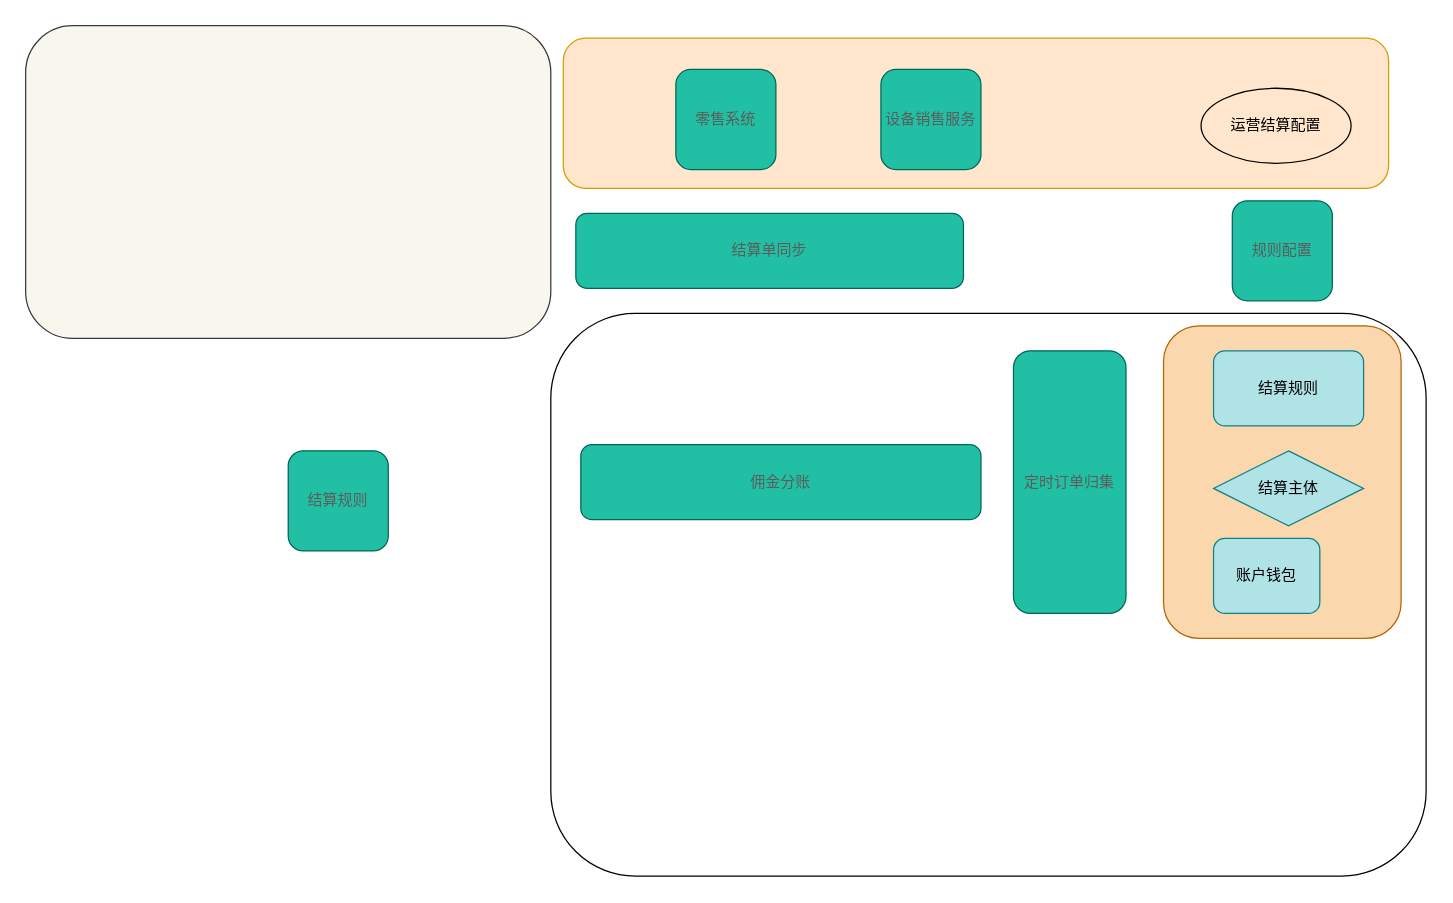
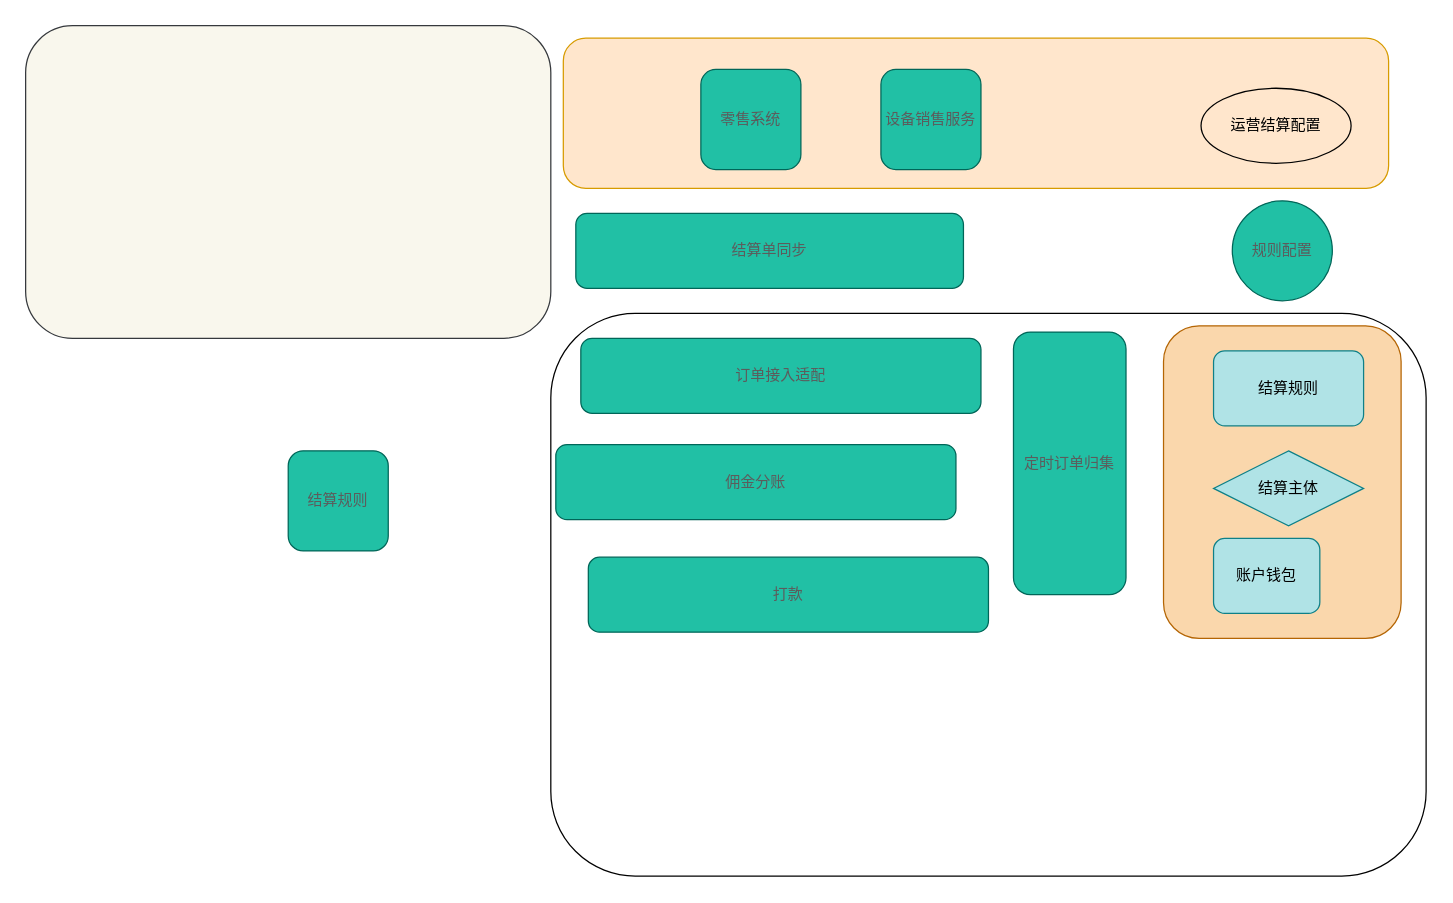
node "零售系统": moved (726, 119) -> (751, 119)
node "规则配置": shape rounded rectangle -> ellipse
node "订单接入适配": added
node "佣金分账": moved (781, 482) -> (756, 482)
node "定时订单归集": moved (1069, 482) -> (1069, 463)
node "打款": added
